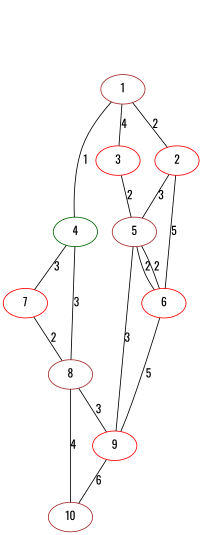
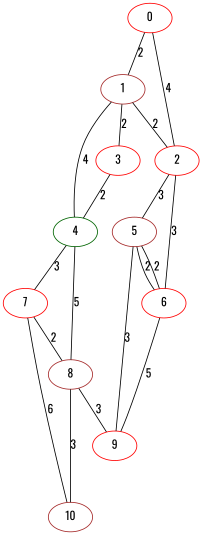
node "0": added
edge "1" -- "3": label "4" -> "2"
edge "1" -- "4": label "1" -> "4"
edge "3" -- "5": now "3" -- "4"
edge "2" -- "6": label "5" -> "3"
edge "4" -- "8": label "3" -> "5"
edge "8" -- "10": label "4" -> "3"
edge "9" -- "10": now "7" -- "10"
